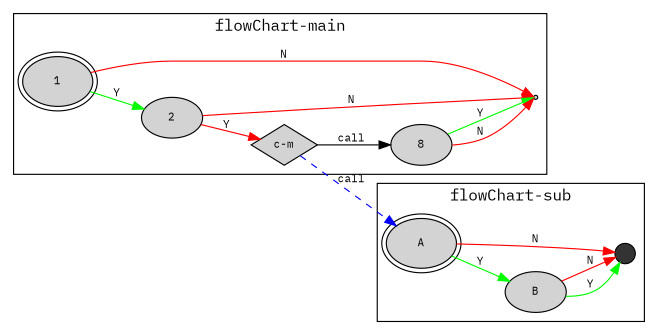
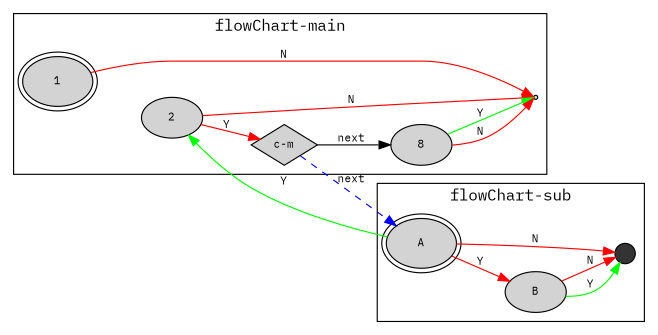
edge "1" -> "2": now "A" -> "2"
edge "c-m" -> "8": label "call" -> "next"
edge "c-m" -> "A": label "call" -> "next"
edge "A" -> "B": color green -> red
